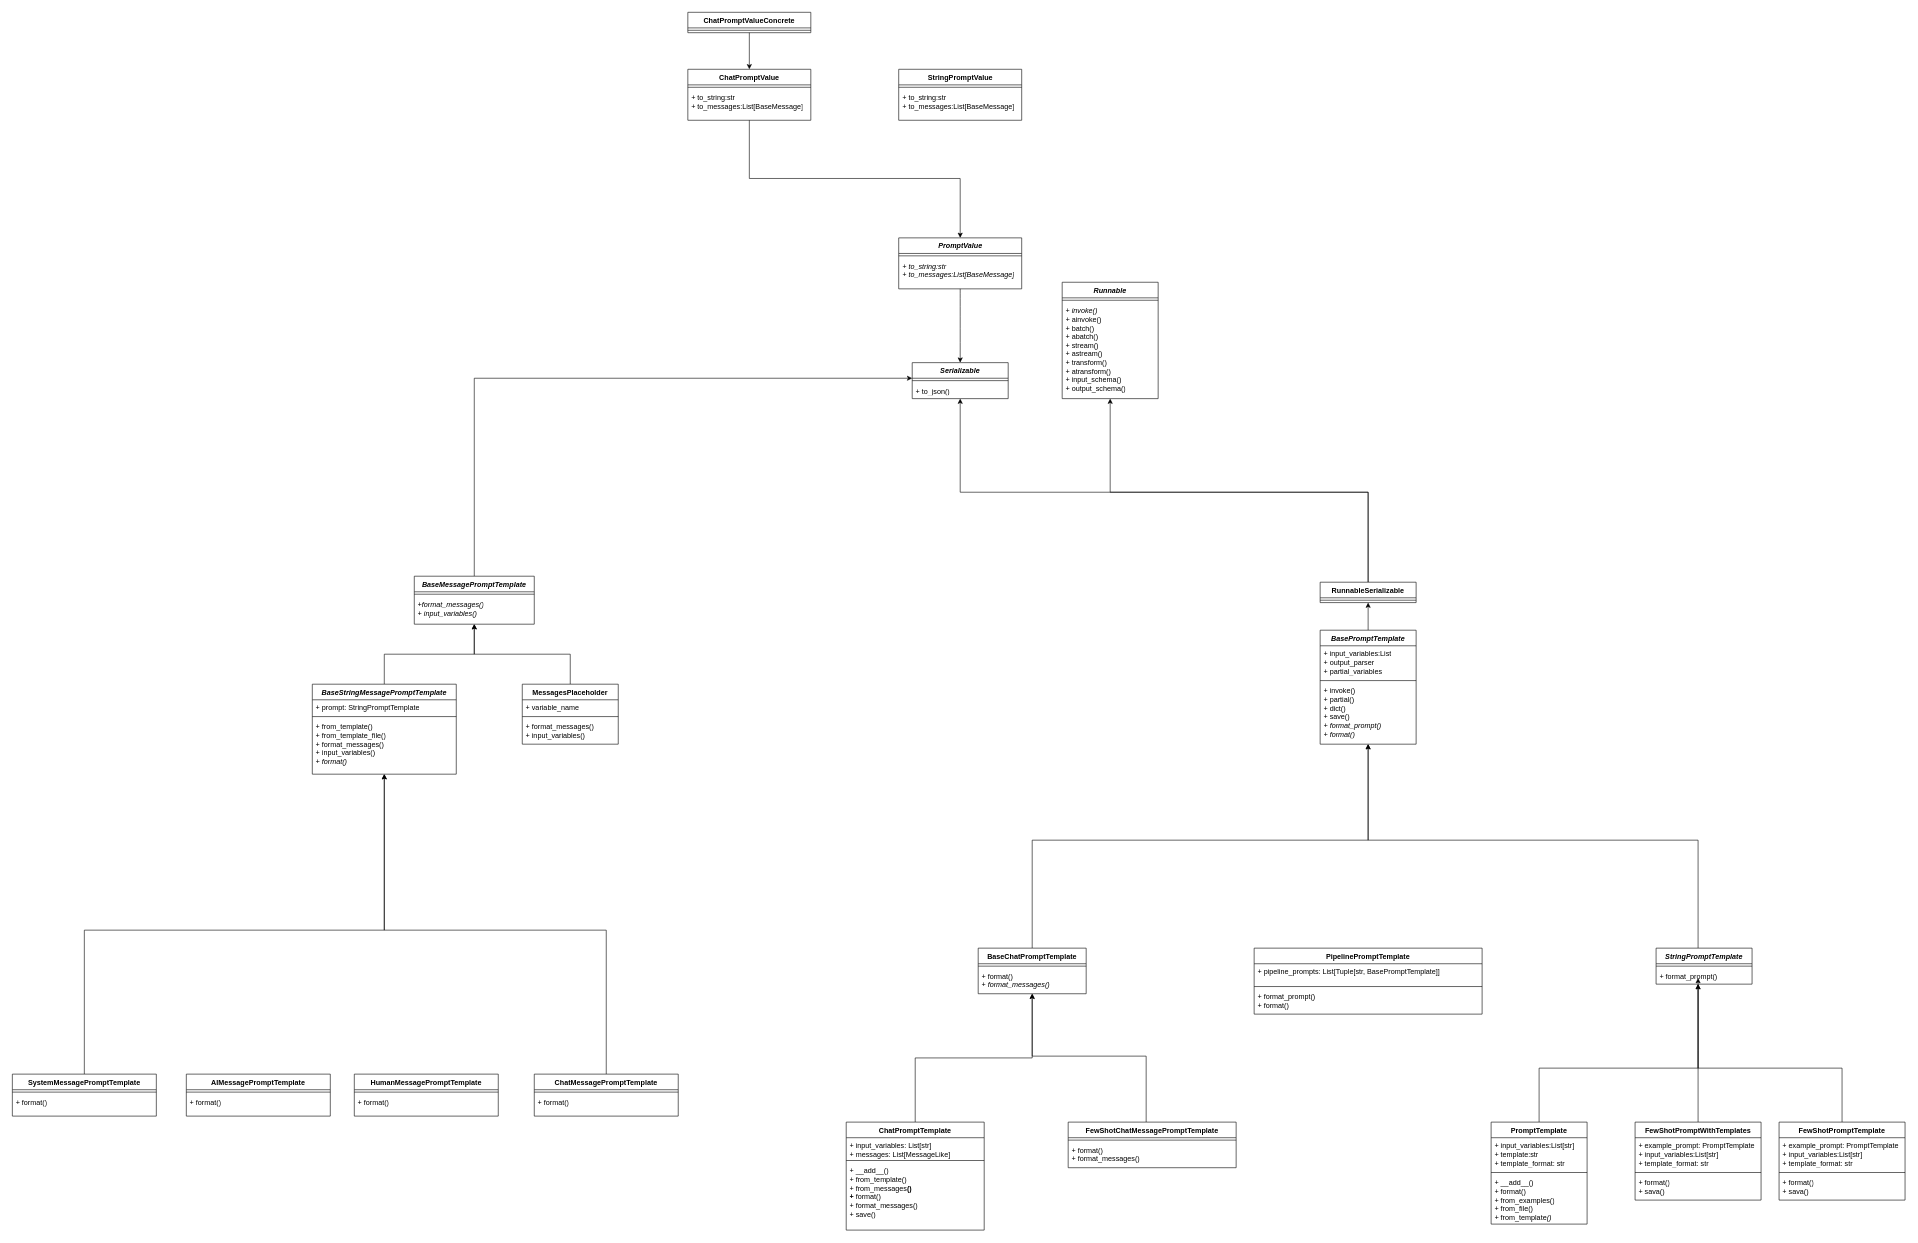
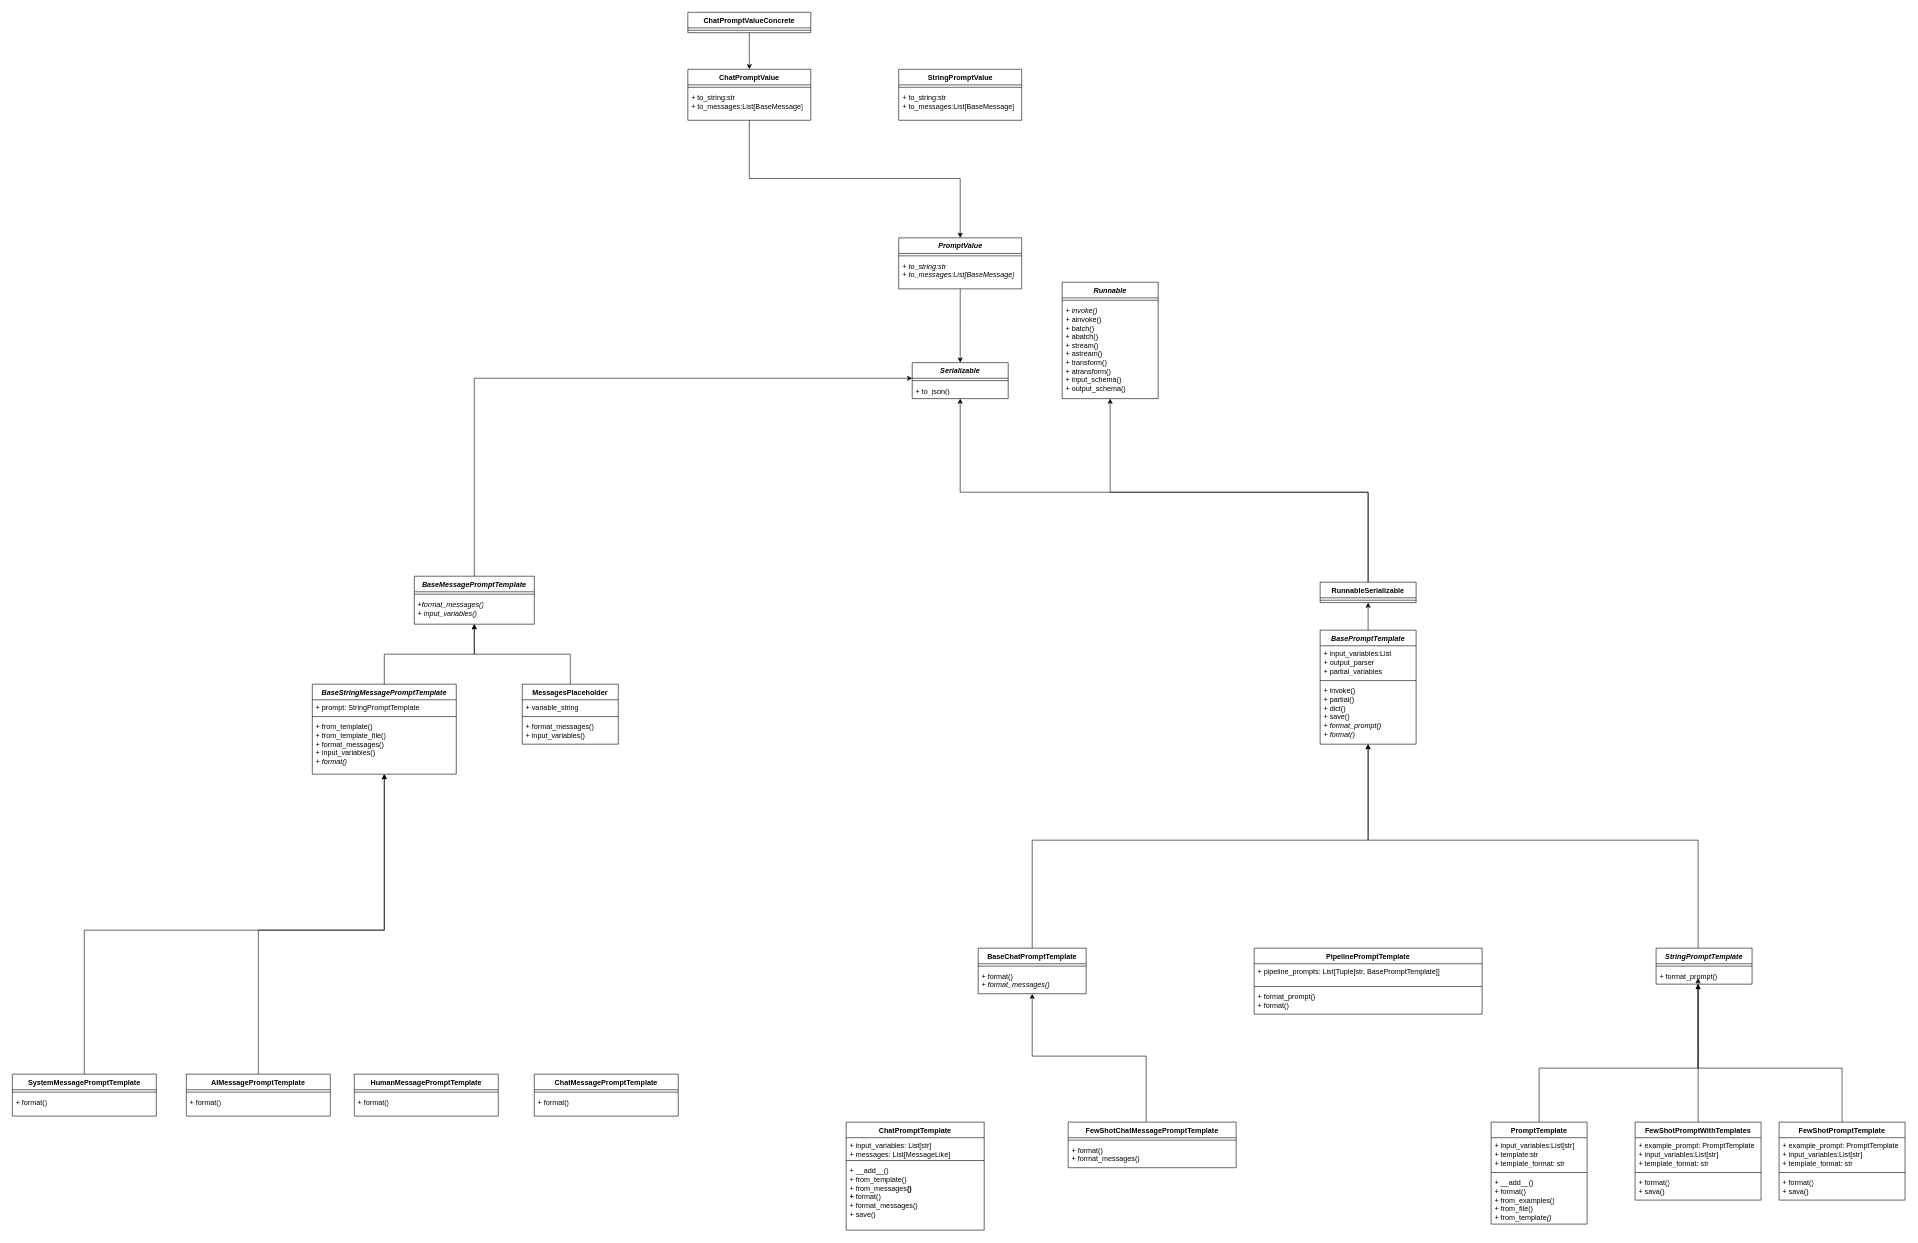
node "+ variable_name": label "+ variable_name" -> "+ variable_string"
edge "ChatMessagePromptTemplate" -> "BaseStringMessagePromptTemplate": removed
edge "AIMessagePromptTemplate" -> "BaseStringMessagePromptTemplate": added
edge "ChatPromptTemplate" -> "BaseChatPromptTemplate": removed
